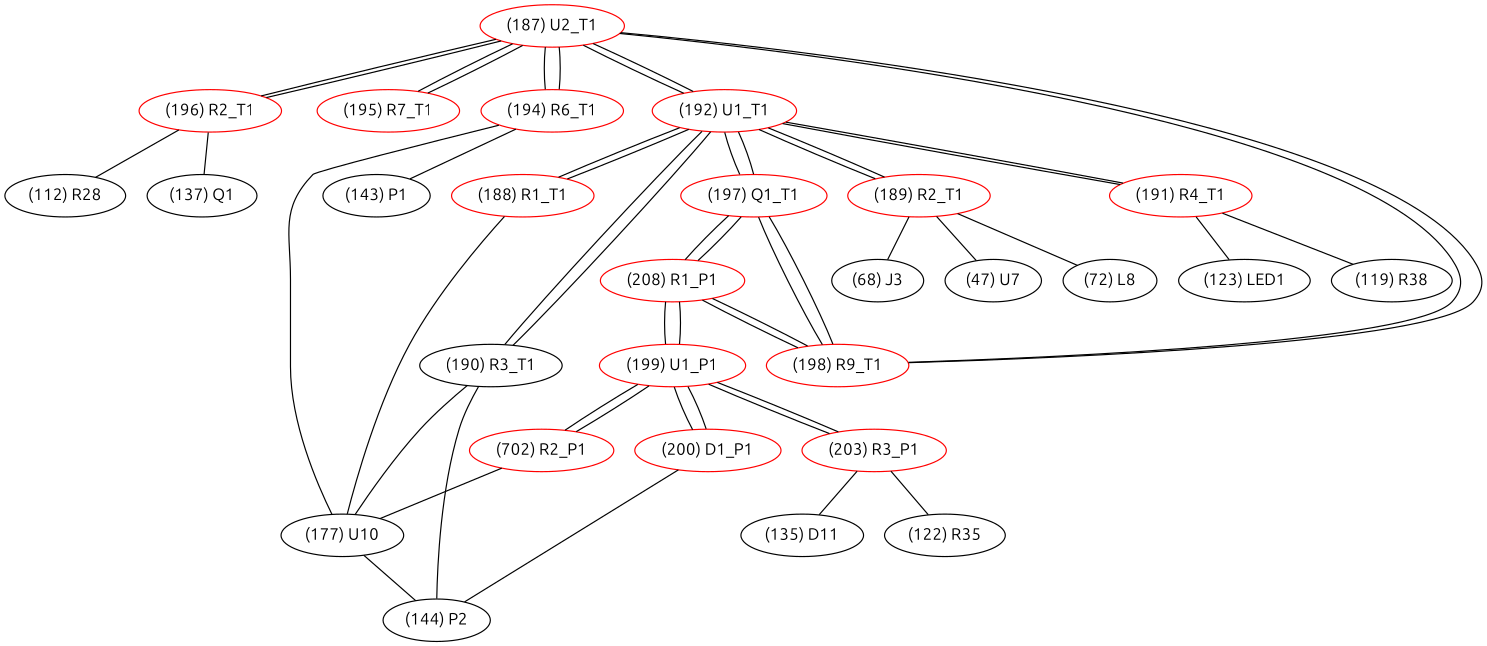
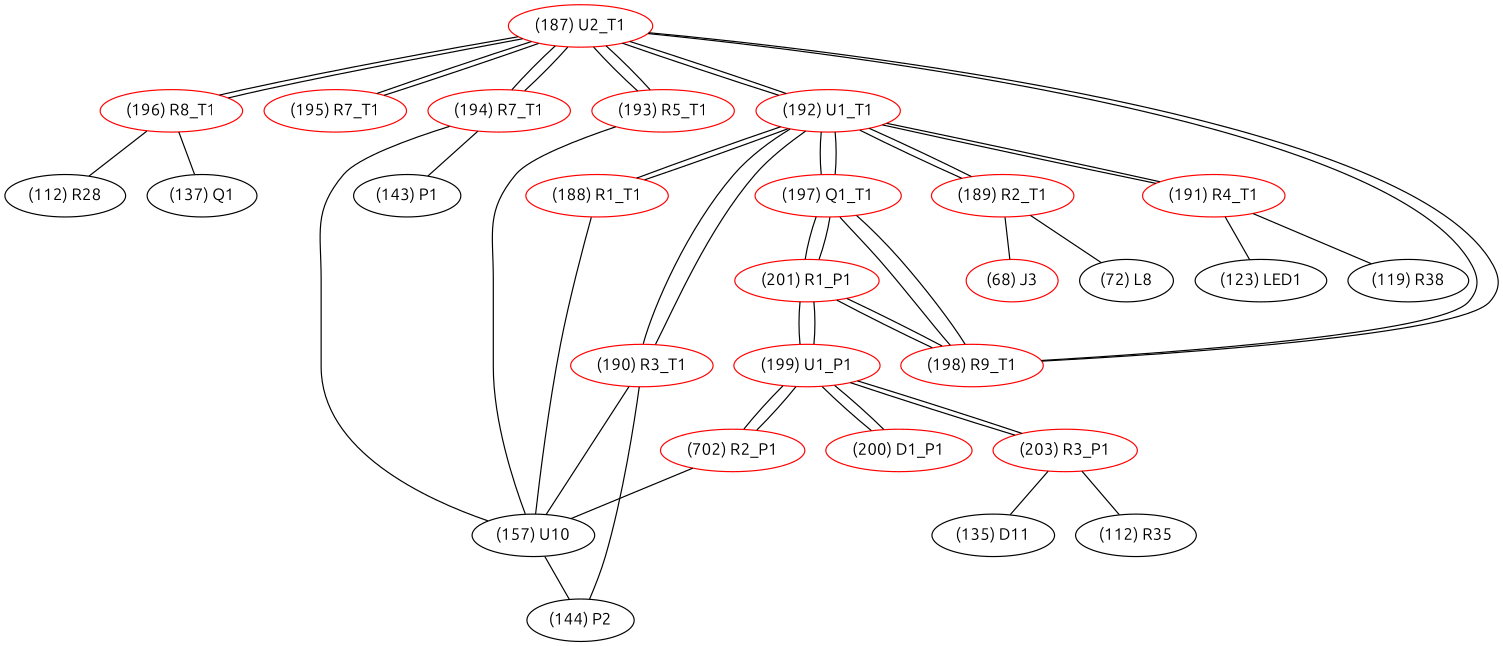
node "(196) R2_T1": label "(196) R2_T1" -> "(196) R8_T1"
node "(194) R6_T1": label "(194) R6_T1" -> "(194) R7_T1"
node "(193) R5_T1": added
node "(208) R1_P1": label "(208) R1_P1" -> "(201) R1_P1"
node "(68) J3": color black -> red
node "(47) U7": removed
node "(190) R3_T1": color black -> red
node "(177) U10": label "(177) U10" -> "(157) U10"
node "(122) R35": label "(122) R35" -> "(112) R35"
edge "(200) D1_P1" -- "(144) P2": removed
